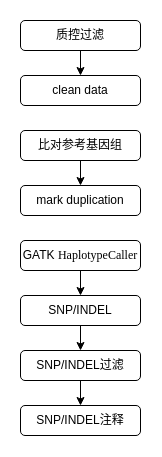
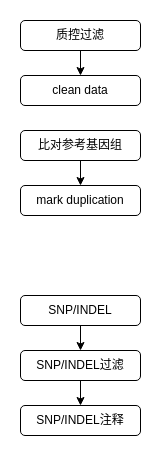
node "GATK HaplotypeCaller": removed
edge "GATK HaplotypeCaller" -> "SNP/INDEL": removed
